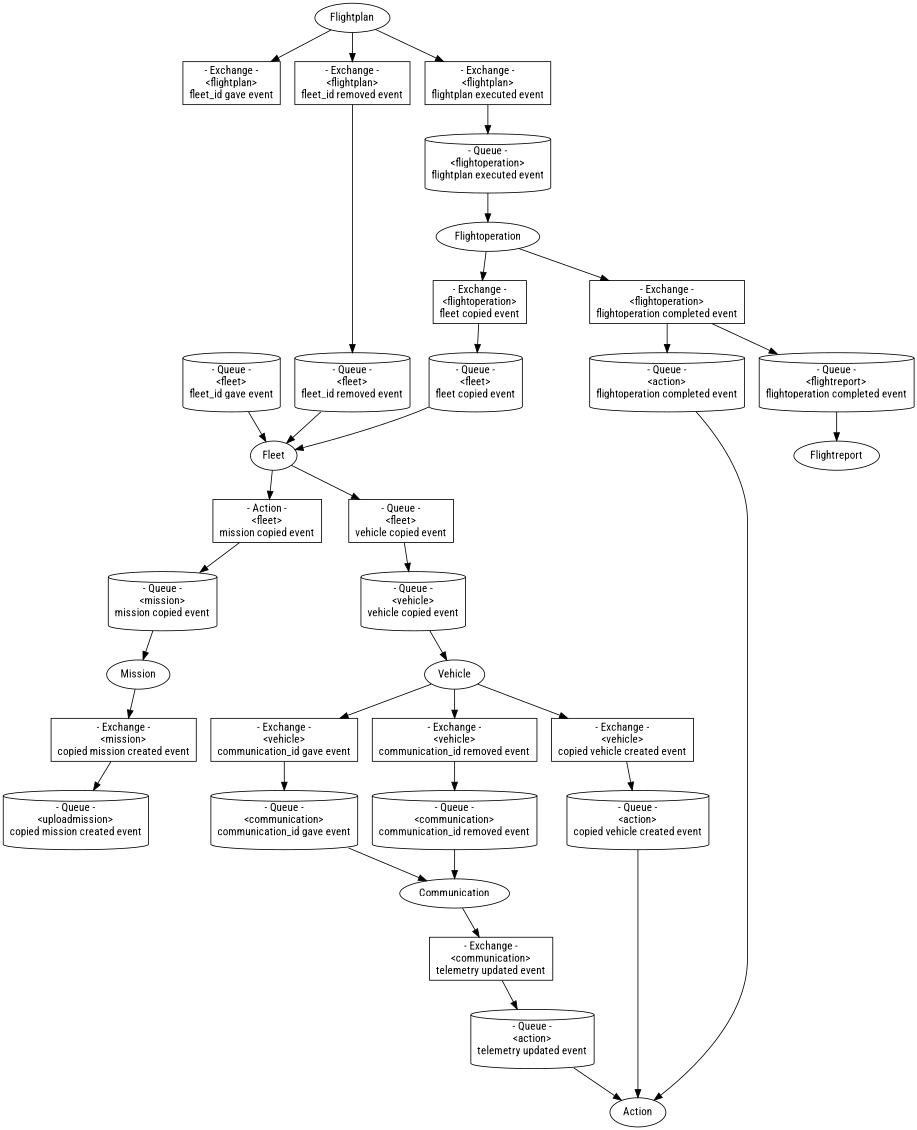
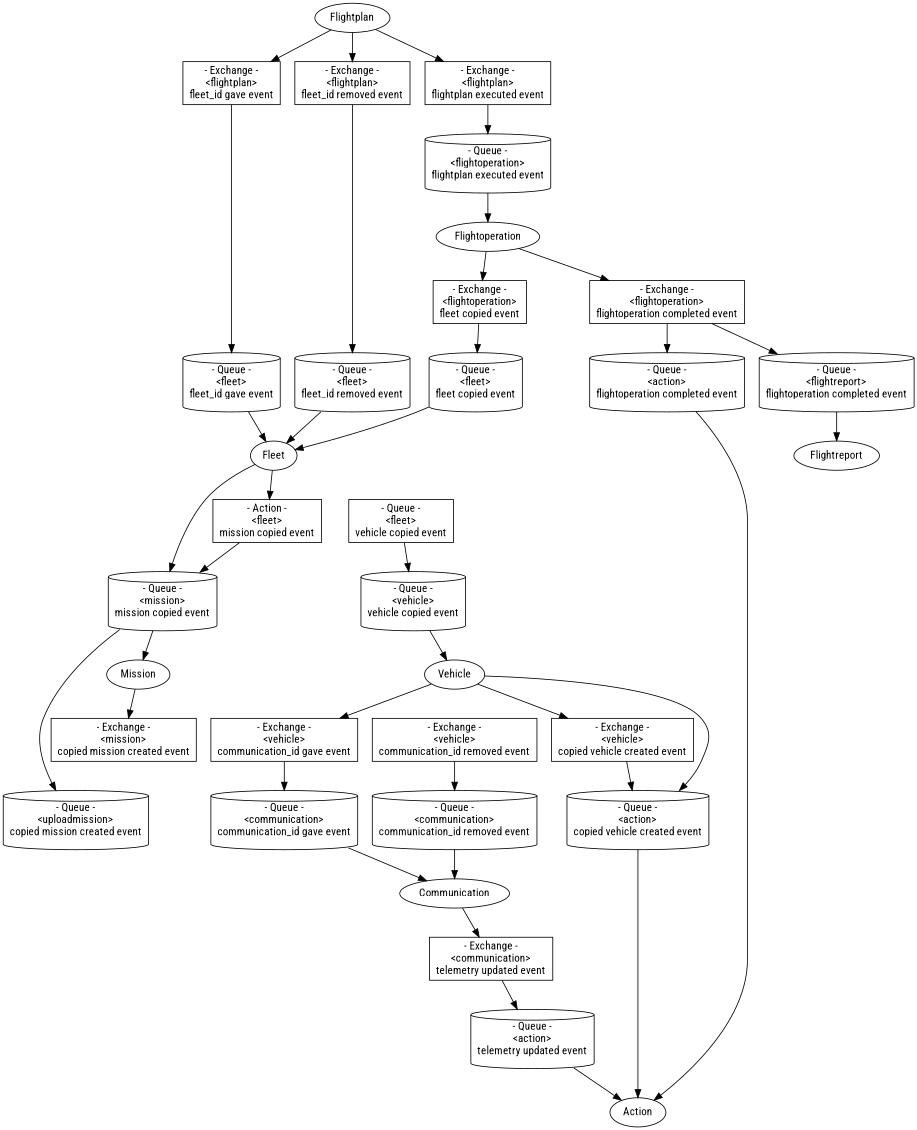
edge "- Exchange - <flightplan> fleet_id gave event" -> "- Queue - <fleet> fleet_id gave event": added
edge "Fleet" -> "- Queue - <fleet> vehicle copied event": now "Fleet" -> "- Queue - <mission> mission copied event"
edge "Vehicle" -> "- Exchange - <vehicle> communication_id removed event": now "Vehicle" -> "- Queue - <action> copied vehicle created event"
edge "- Exchange - <mission> copied mission created event" -> "- Queue - <uploadmission> copied mission created event": now "- Queue - <mission> mission copied event" -> "- Queue - <uploadmission> copied mission created event"
